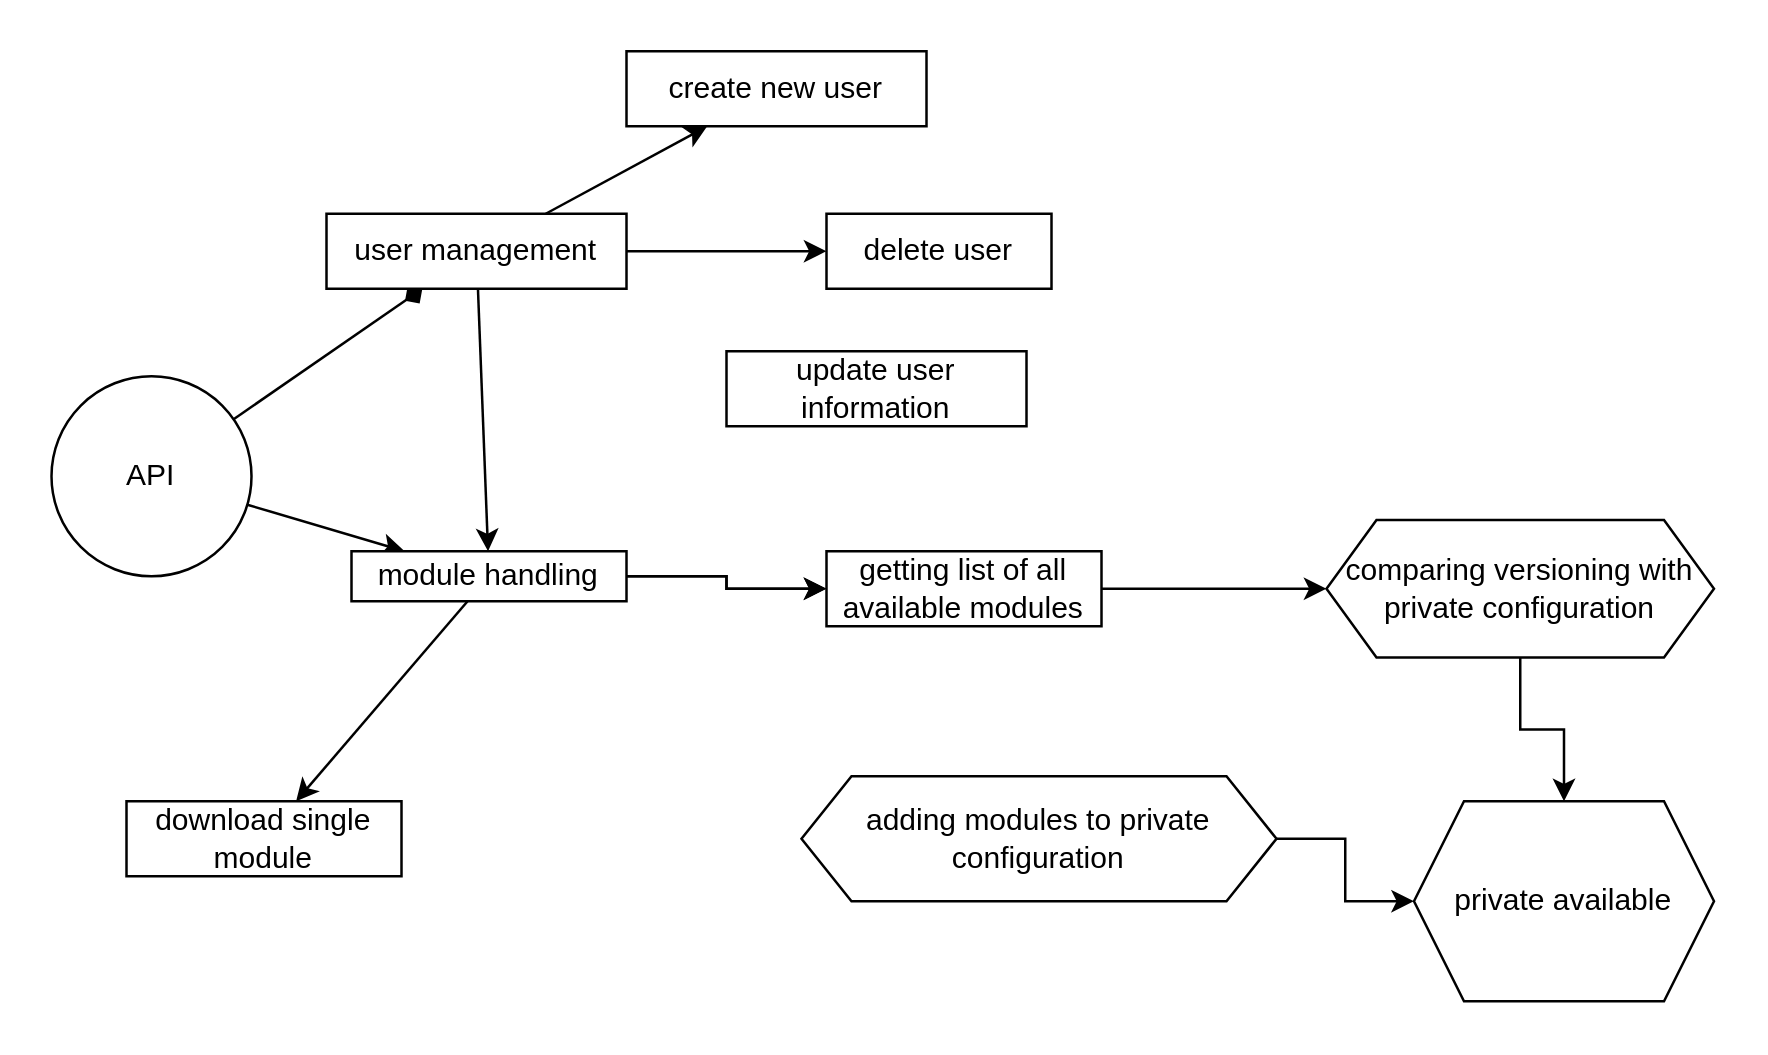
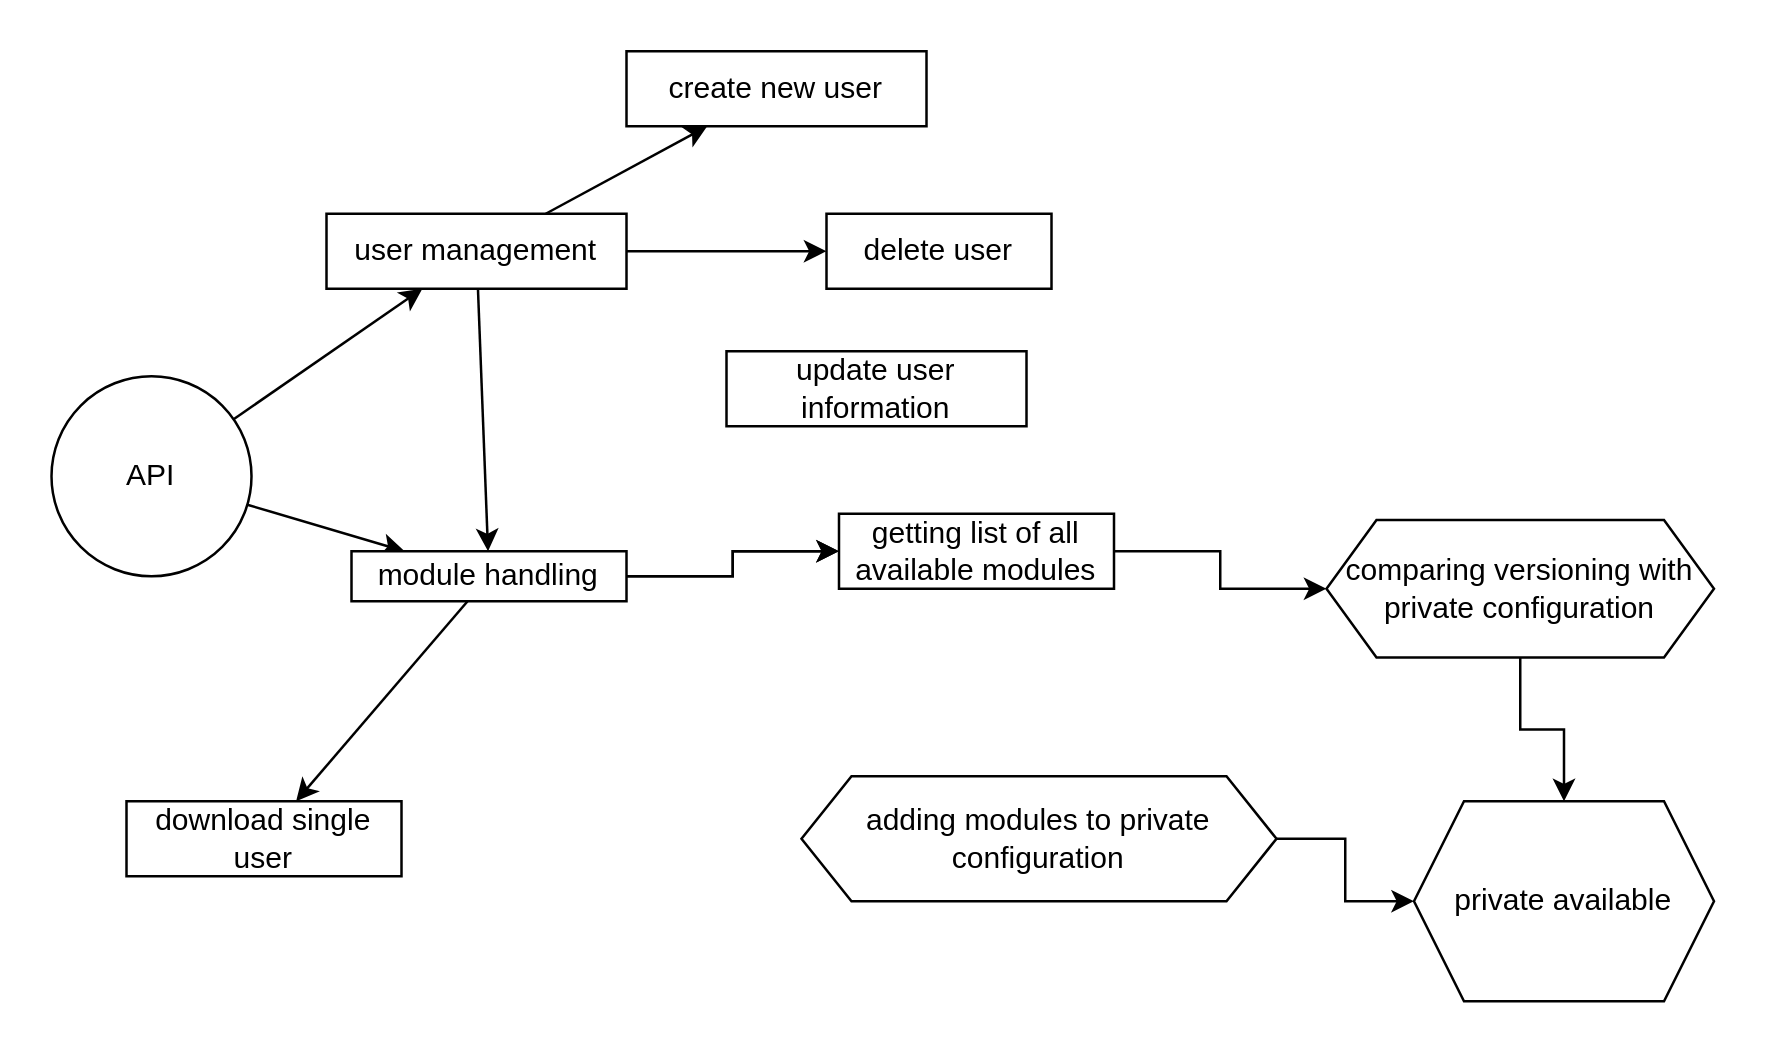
edge "API" -> "user management": arrowhead diamond -> classic
node "getting list of all available modules": moved (964, 589) -> (976, 551)
node "download single module": label "download single module" -> "download single user"
